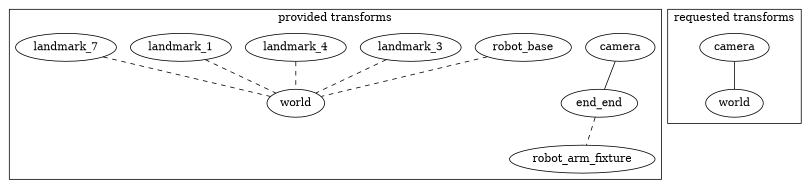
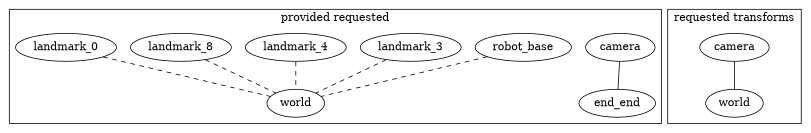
cluster "provided transforms": label "provided transforms" -> "provided requested"
node "landmark_7": label "landmark_7" -> "landmark_0"
node "landmark_1": label "landmark_1" -> "landmark_8"
node "robot_arm_fixture": removed
